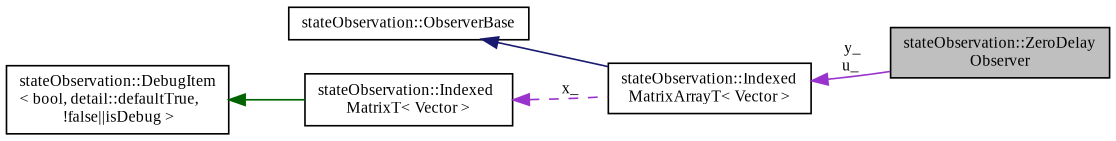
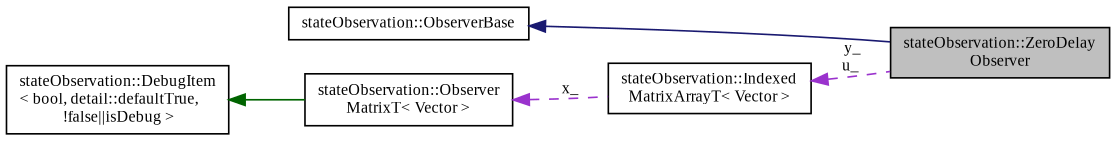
edge "stateObservation::Indexed MatrixArrayT< Vector >" -> "stateObservation::ObserverBase": now "stateObservation::ZeroDelay Observer" -> "stateObservation::ObserverBase"
edge "stateObservation::ZeroDelay Observer" -> "stateObservation::Indexed MatrixArrayT< Vector >": style solid -> dashed
node "stateObservation::Indexed MatrixT< Vector >": label "stateObservation::Indexed MatrixT< Vector >" -> "stateObservation::Observer MatrixT< Vector >"
